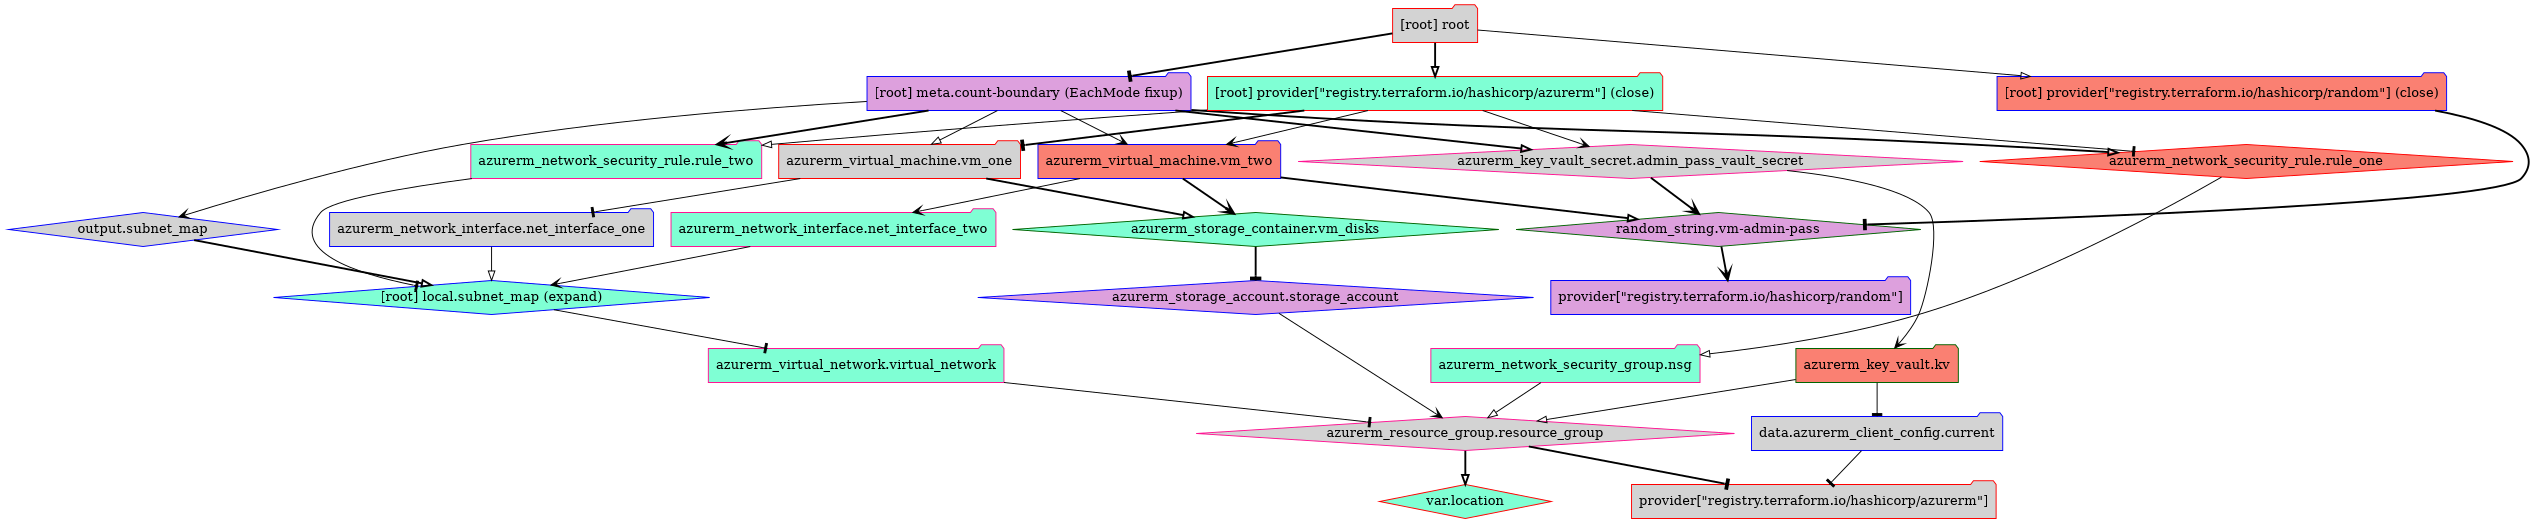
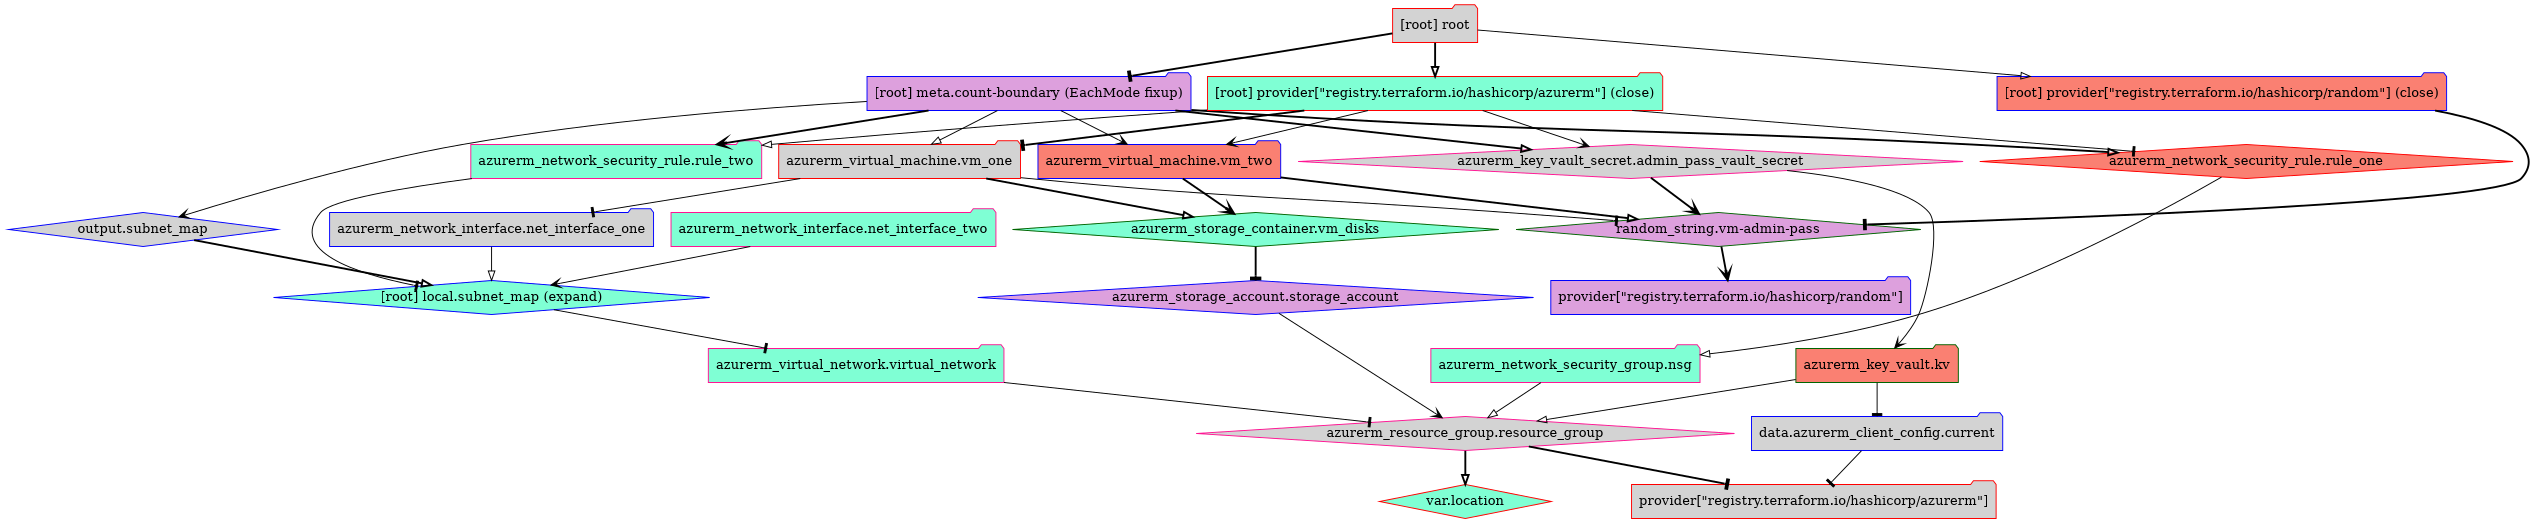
edge "azurerm_virtual_machine.vm_two" -> "azurerm_network_interface.net_interface_two": removed
edge "azurerm_virtual_machine.vm_one" -> "random_string.vm-admin-pass": added
